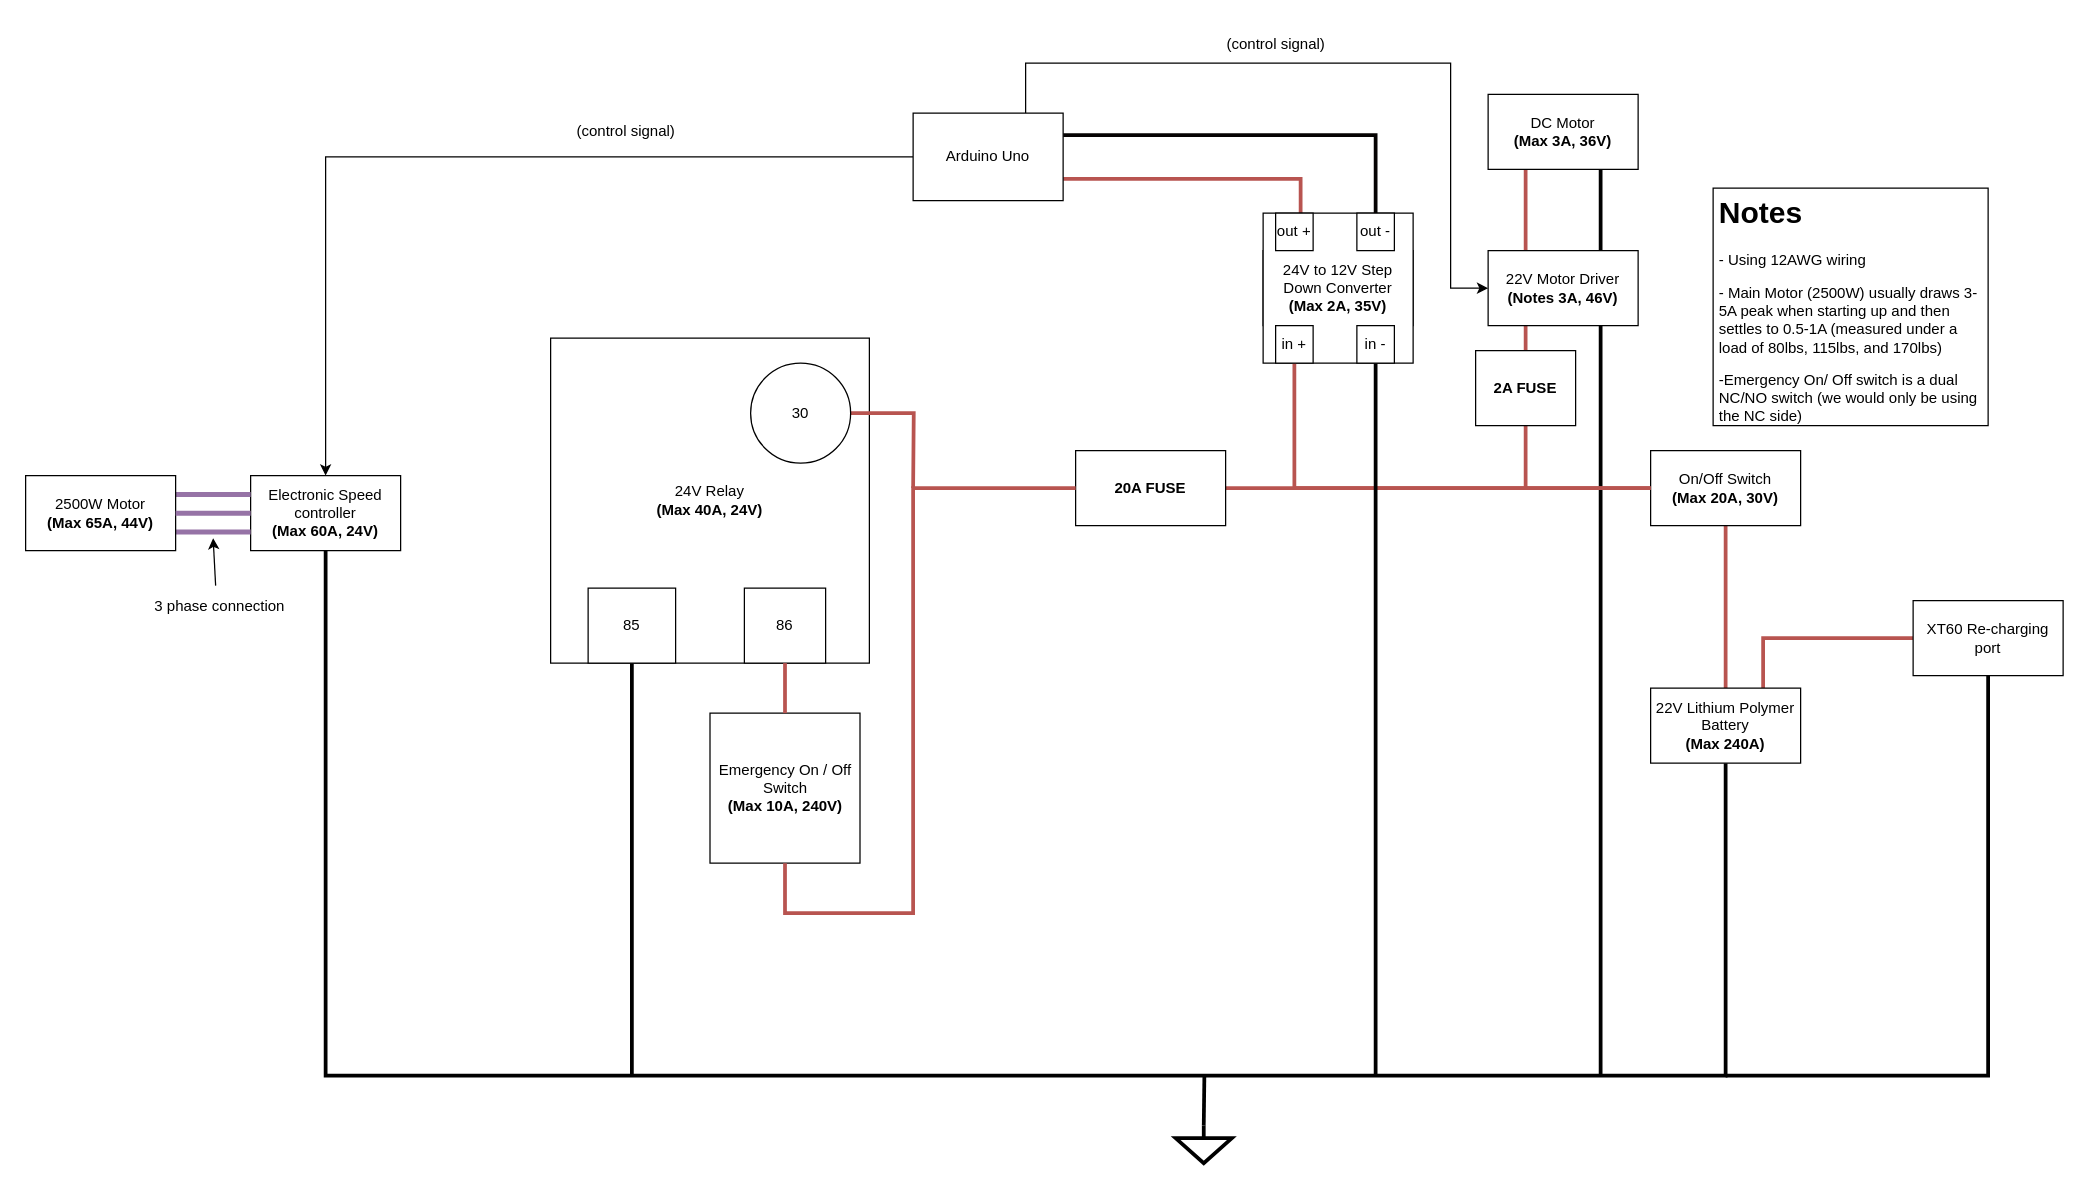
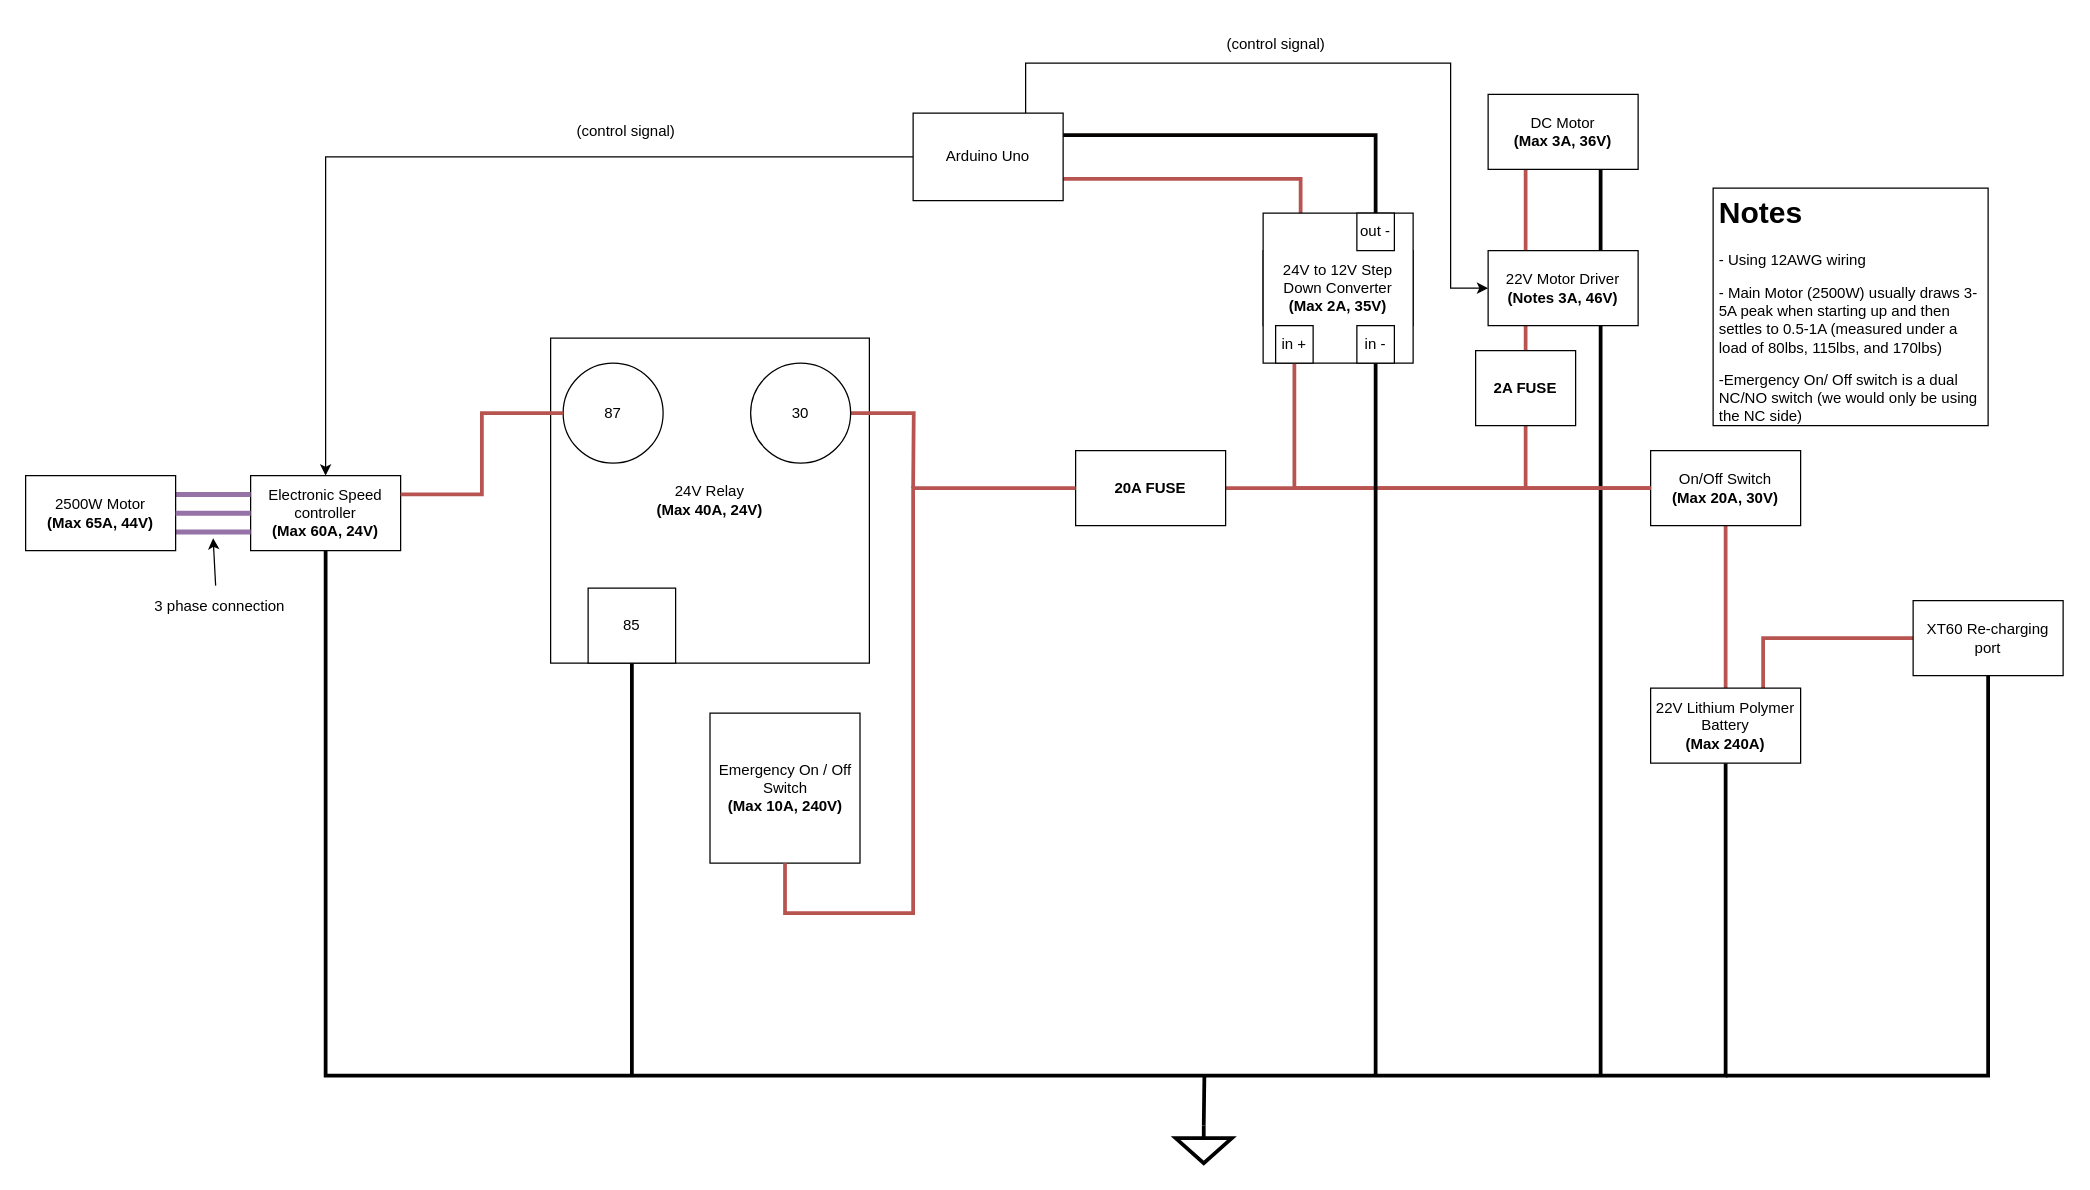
node "out +": removed
node "87": added
edge "87" -- "Electronic Speed controller (Max 60A, 24V)": added
node "86": removed
edge "86" -- "Emergency On / Off Switch (Max 10A, 240V)": removed
